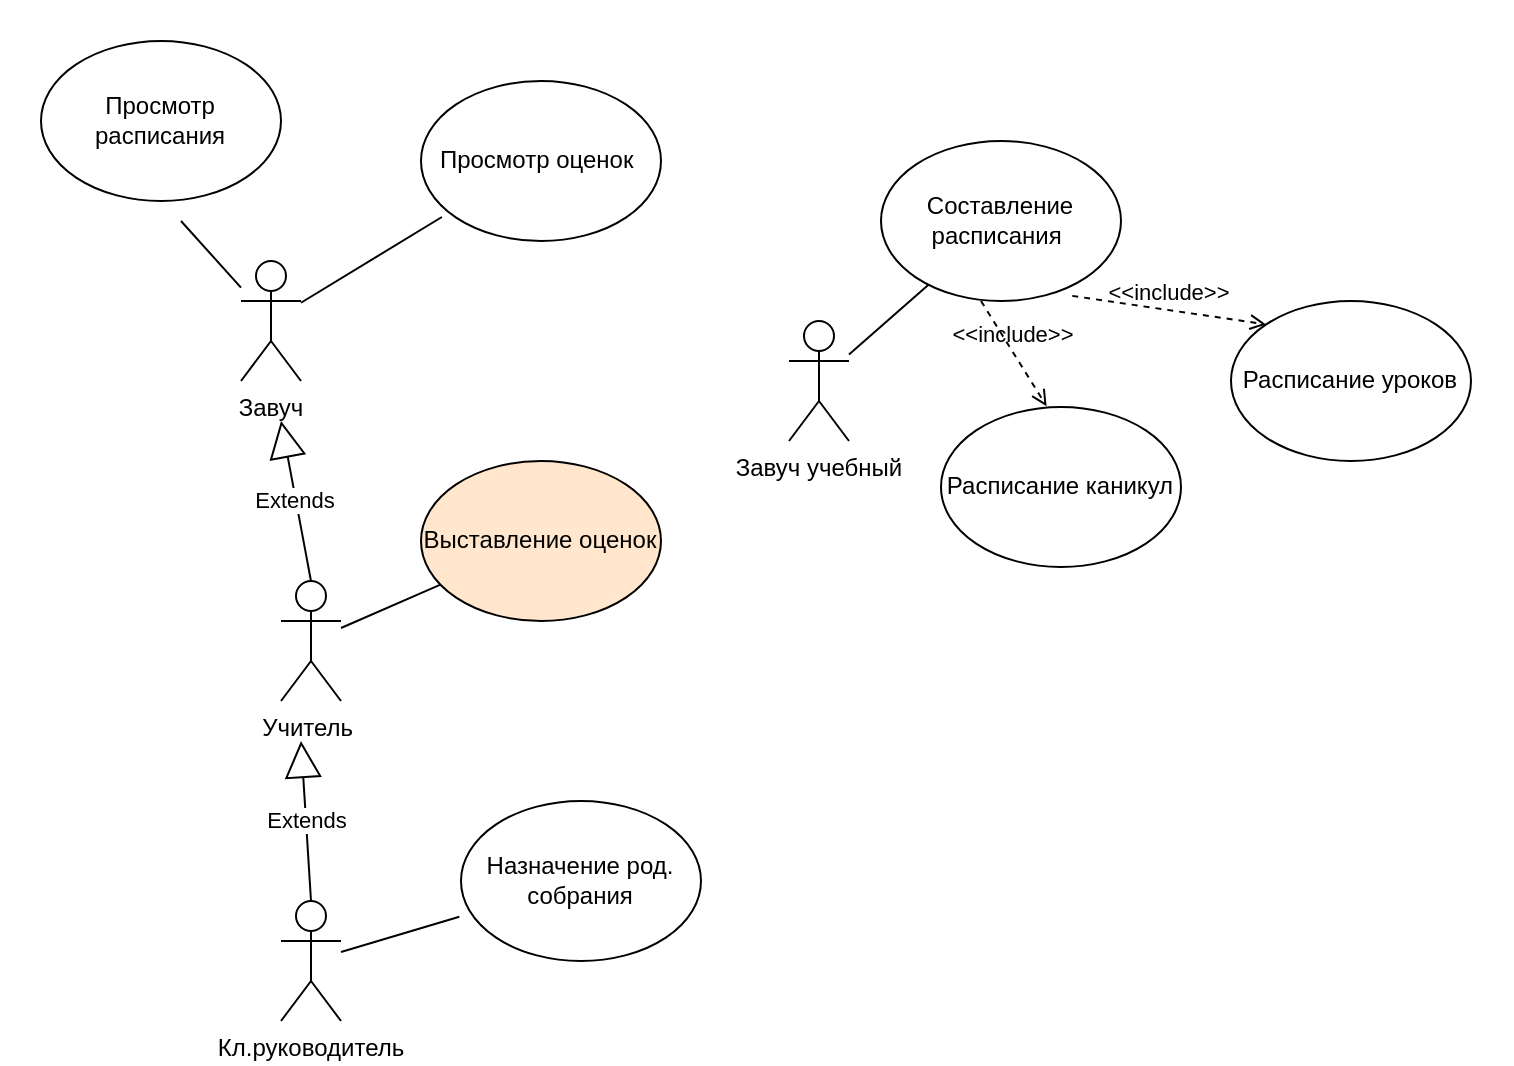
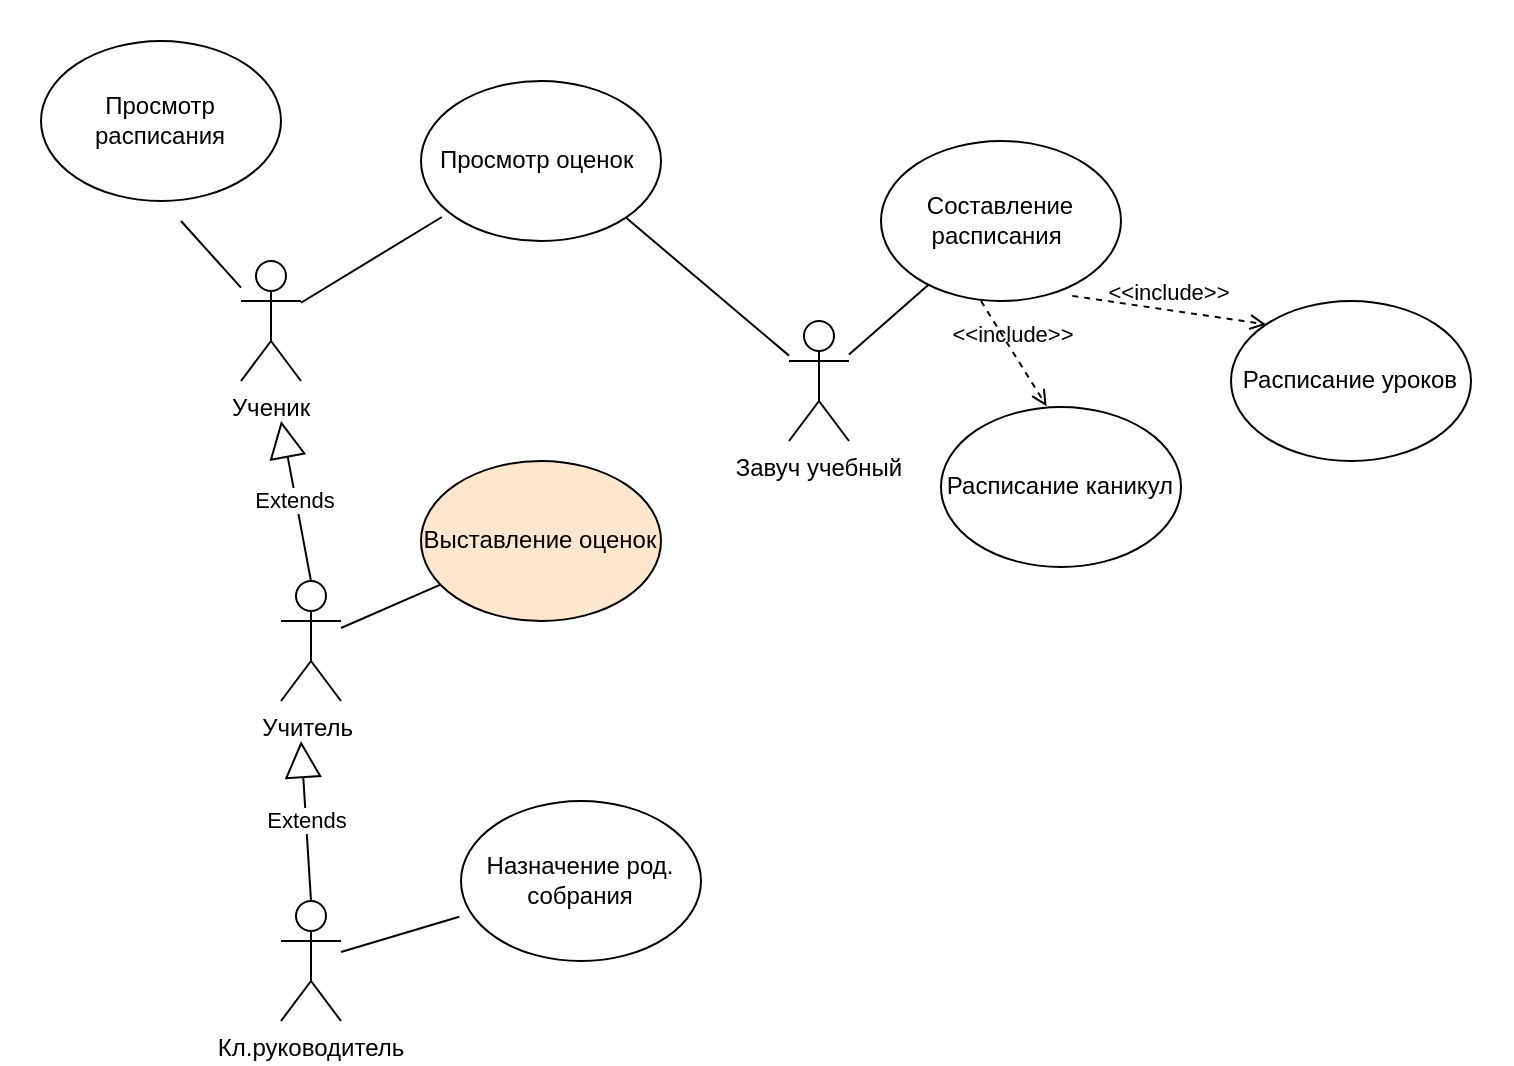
edge "Просмотр оценок" -- "Завуч учебный": added
node "Завуч": label "Завуч" -> "Ученик"
